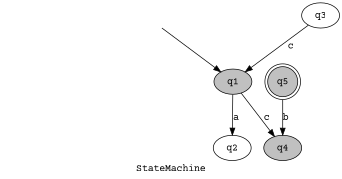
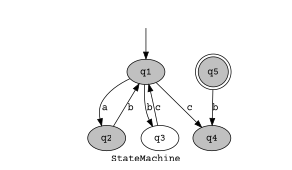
edge "q1" -> "q3": added, label "b"
edge "q2" -> "q1": added, label "b"
node "q2": fillcolor white -> gray
